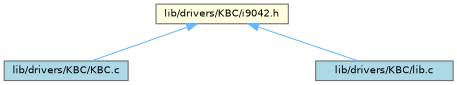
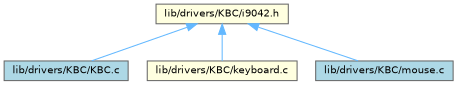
node "lib/drivers/KBC/keyboard.c": added
node "lib/drivers/KBC/lib.c": label "lib/drivers/KBC/lib.c" -> "lib/drivers/KBC/mouse.c"
